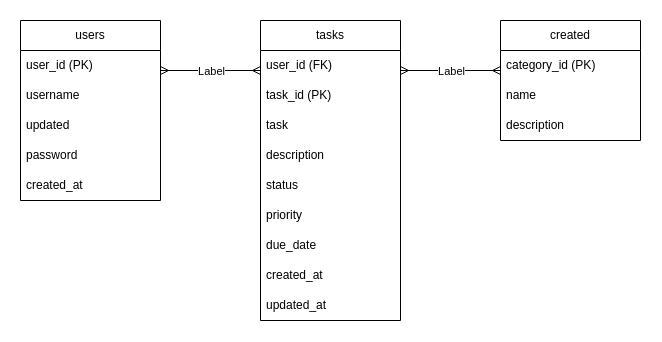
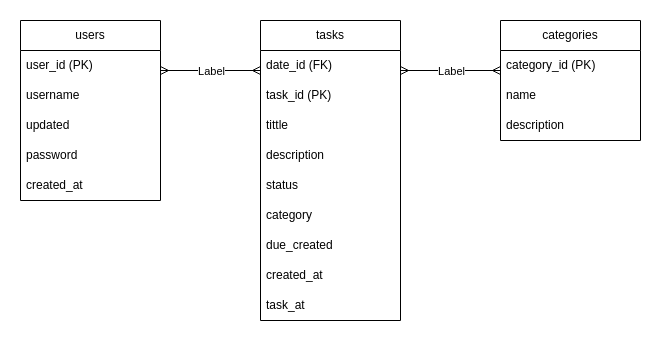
node "created": label "created" -> "categories"
node "user_id (FK)": label "user_id (FK)" -> "date_id (FK)"
node "task": label "task" -> "tittle"
node "priority": label "priority" -> "category"
node "due_date": label "due_date" -> "due_created"
node "updated_at": label "updated_at" -> "task_at"
